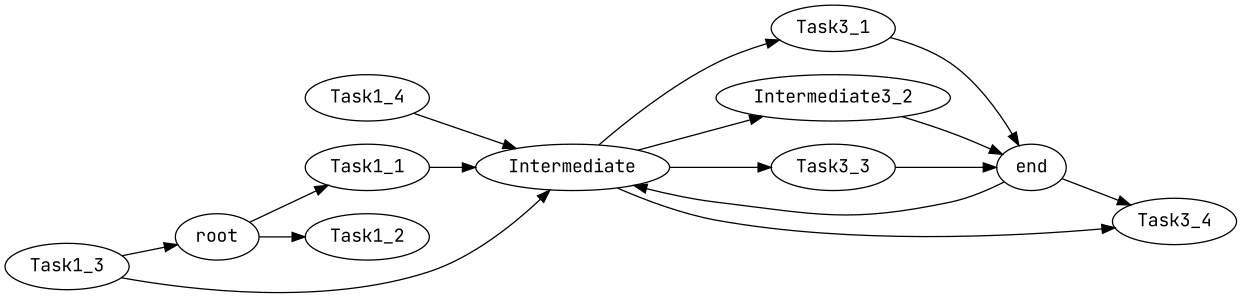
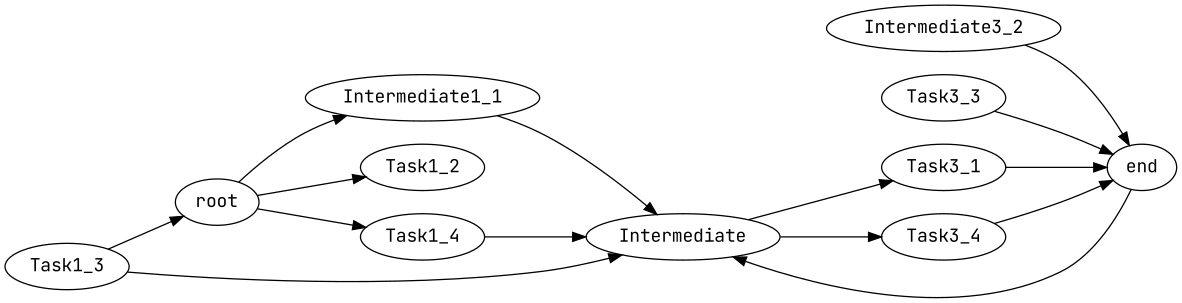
edge "Intermediate" -> "Intermediate3_2": removed
node "Task1_1": label "Task1_1" -> "Intermediate1_1"
edge "Intermediate" -> "Task3_3": removed
edge "end" -> "Task3_4": reversed
edge "root" -> "Task1_4": added
